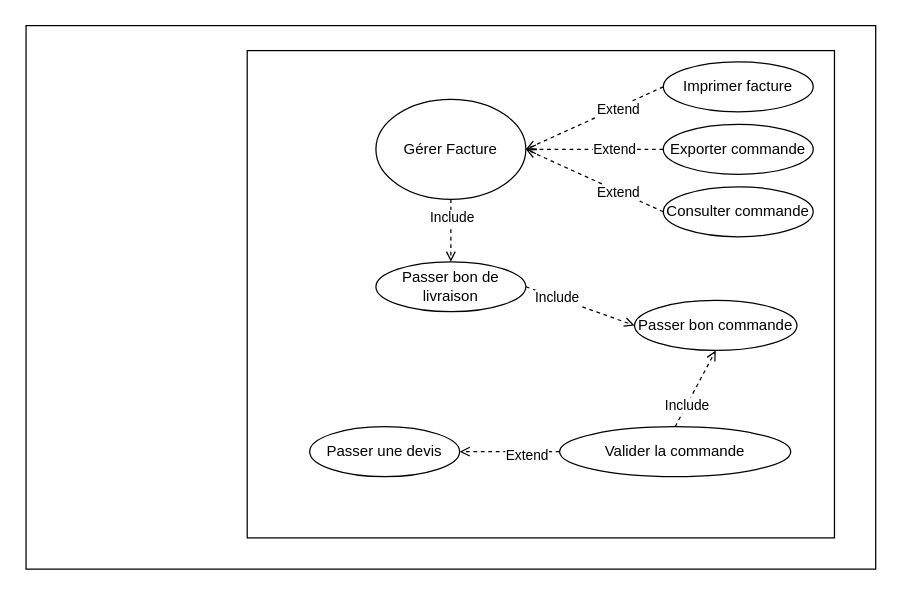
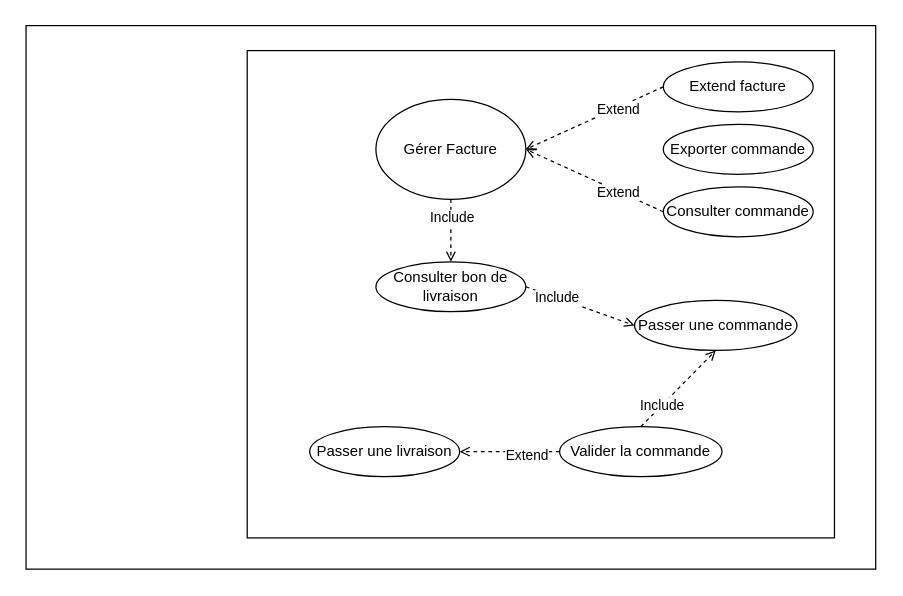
node "Imprimer facture": label "Imprimer facture" -> "Extend facture"
edge "Exporter commande" -> "Gérer Facture": removed, label "Extend"
node "Passer bon de livraison": label "Passer bon de livraison" -> "Consulter bon de livraison"
node "Passer bon commande": label "Passer bon commande" -> "Passer une commande"
node "Passer une devis": label "Passer une devis" -> "Passer une livraison"
node "Valider la commande": size 231x50 -> 163x50
